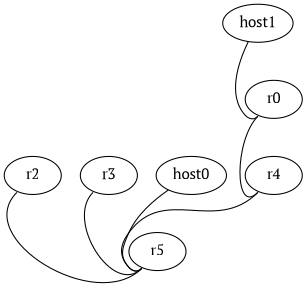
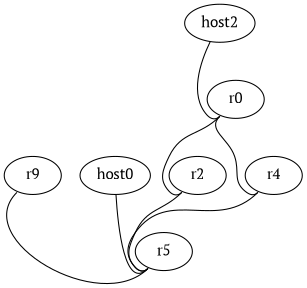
node "host1": label "host1" -> "host2"
edge "r0" -- "r2": added
node "r3": label "r3" -> "r9"
